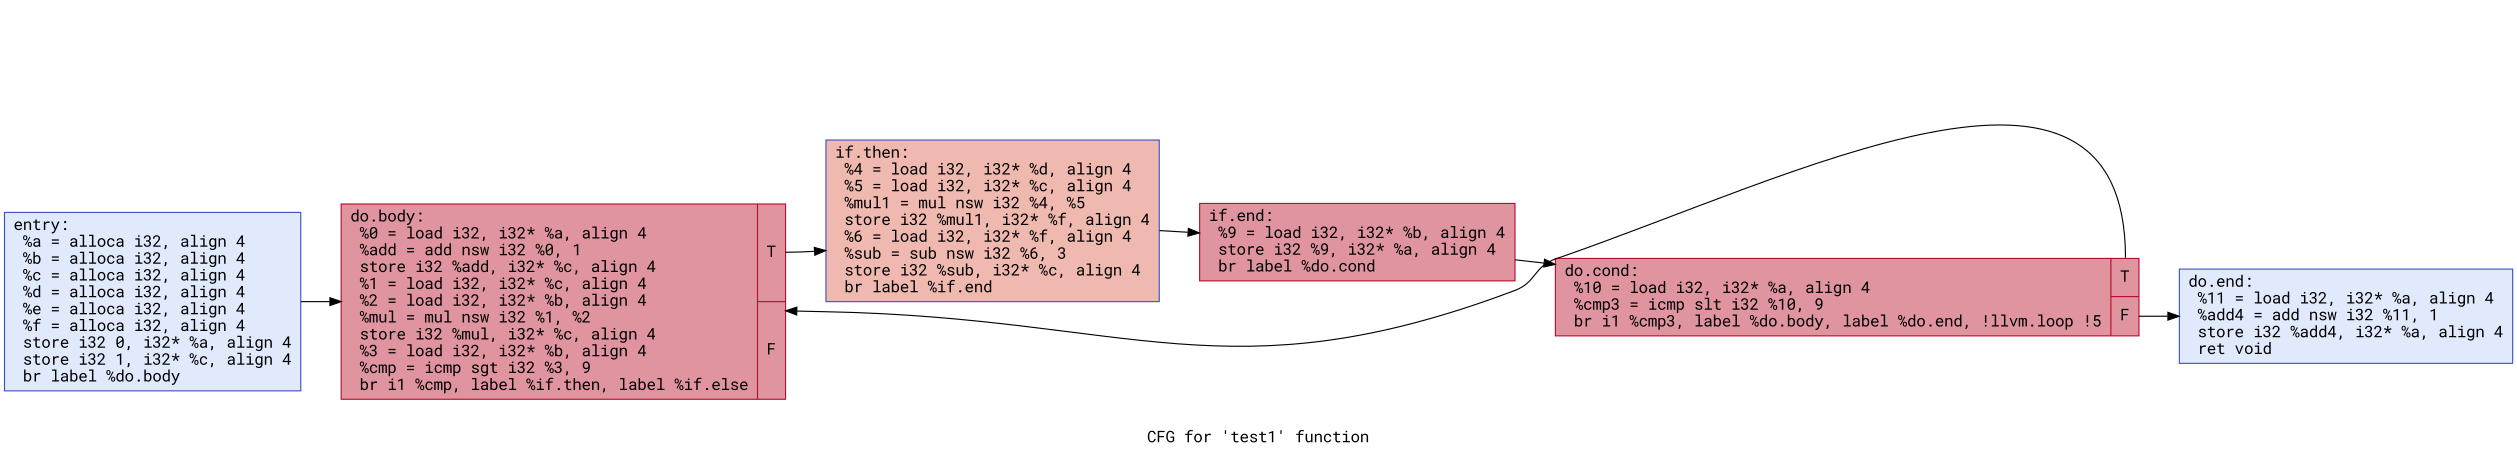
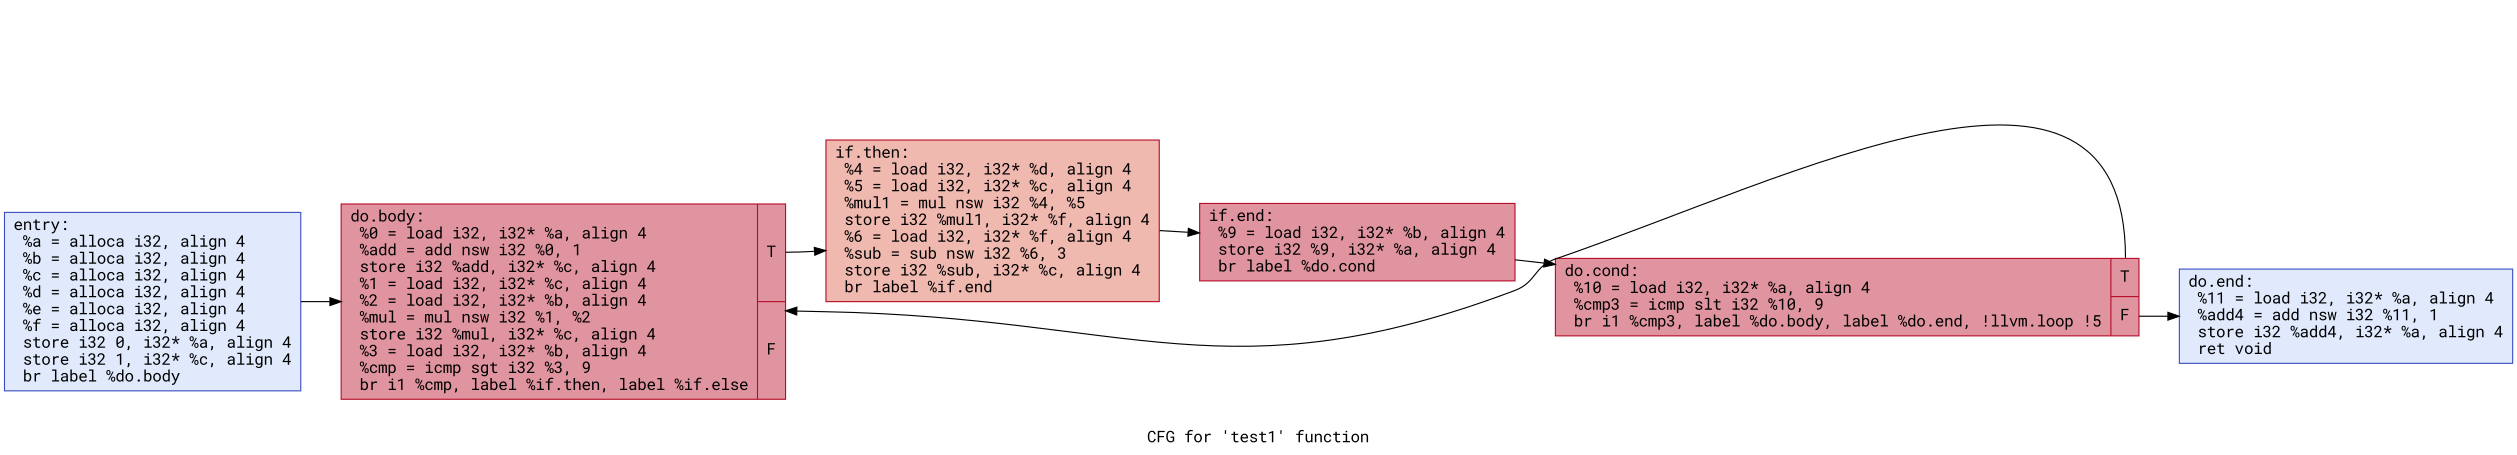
node "if.then:": color #3d50c3ff -> #b70d28ff
